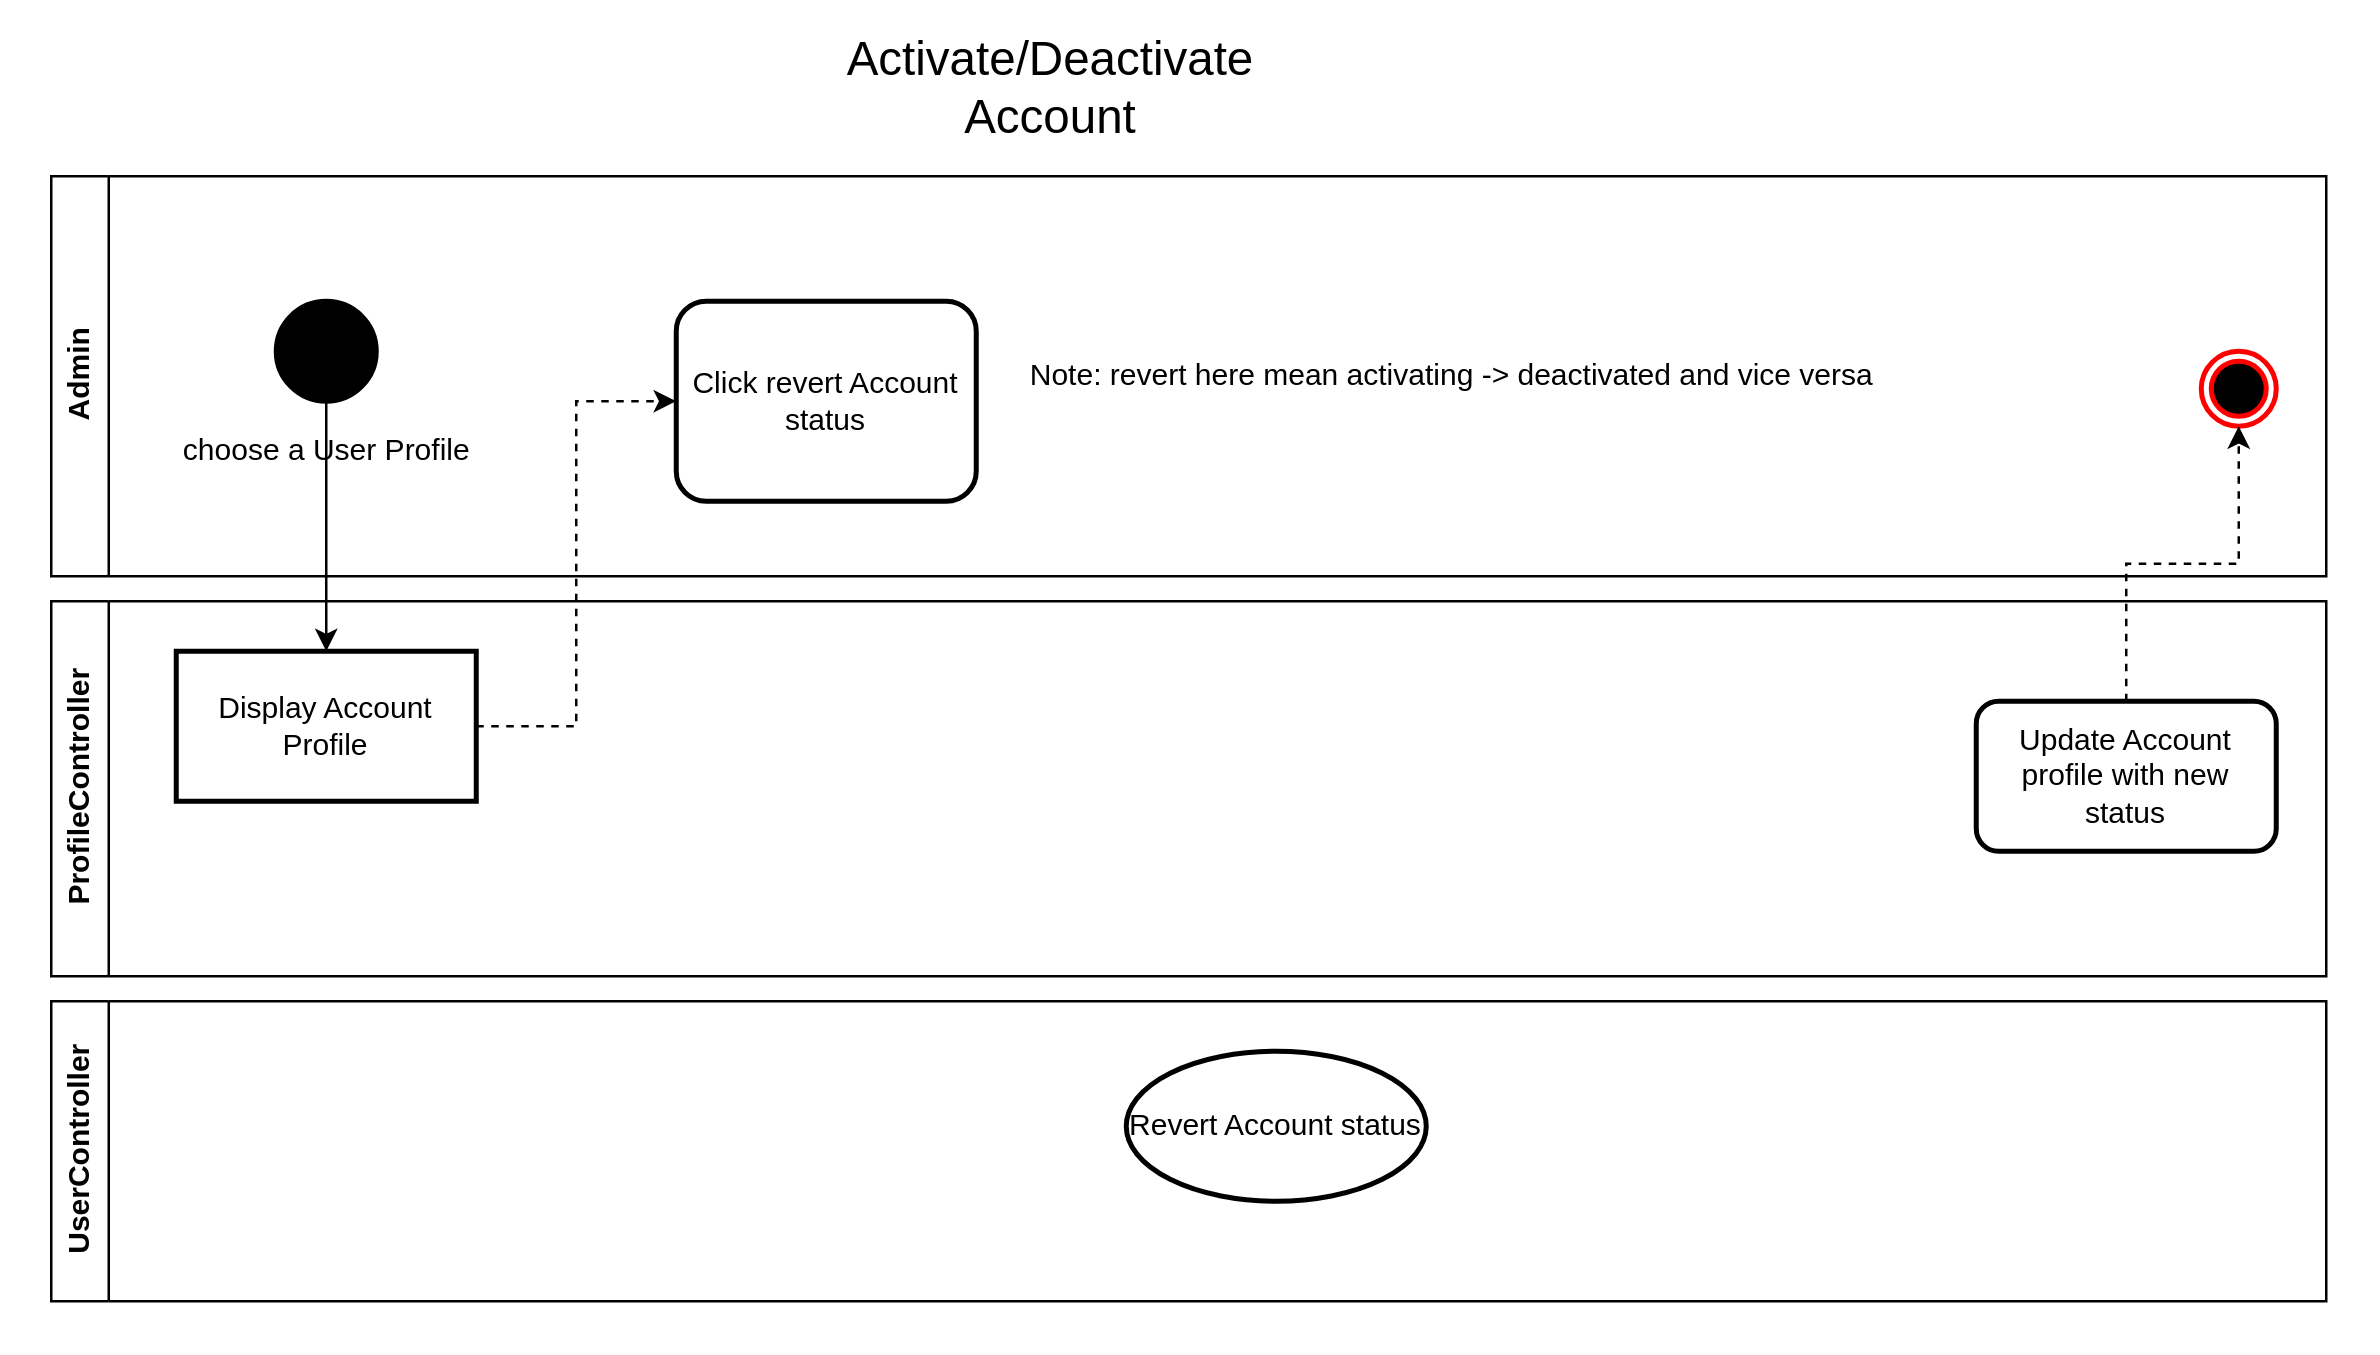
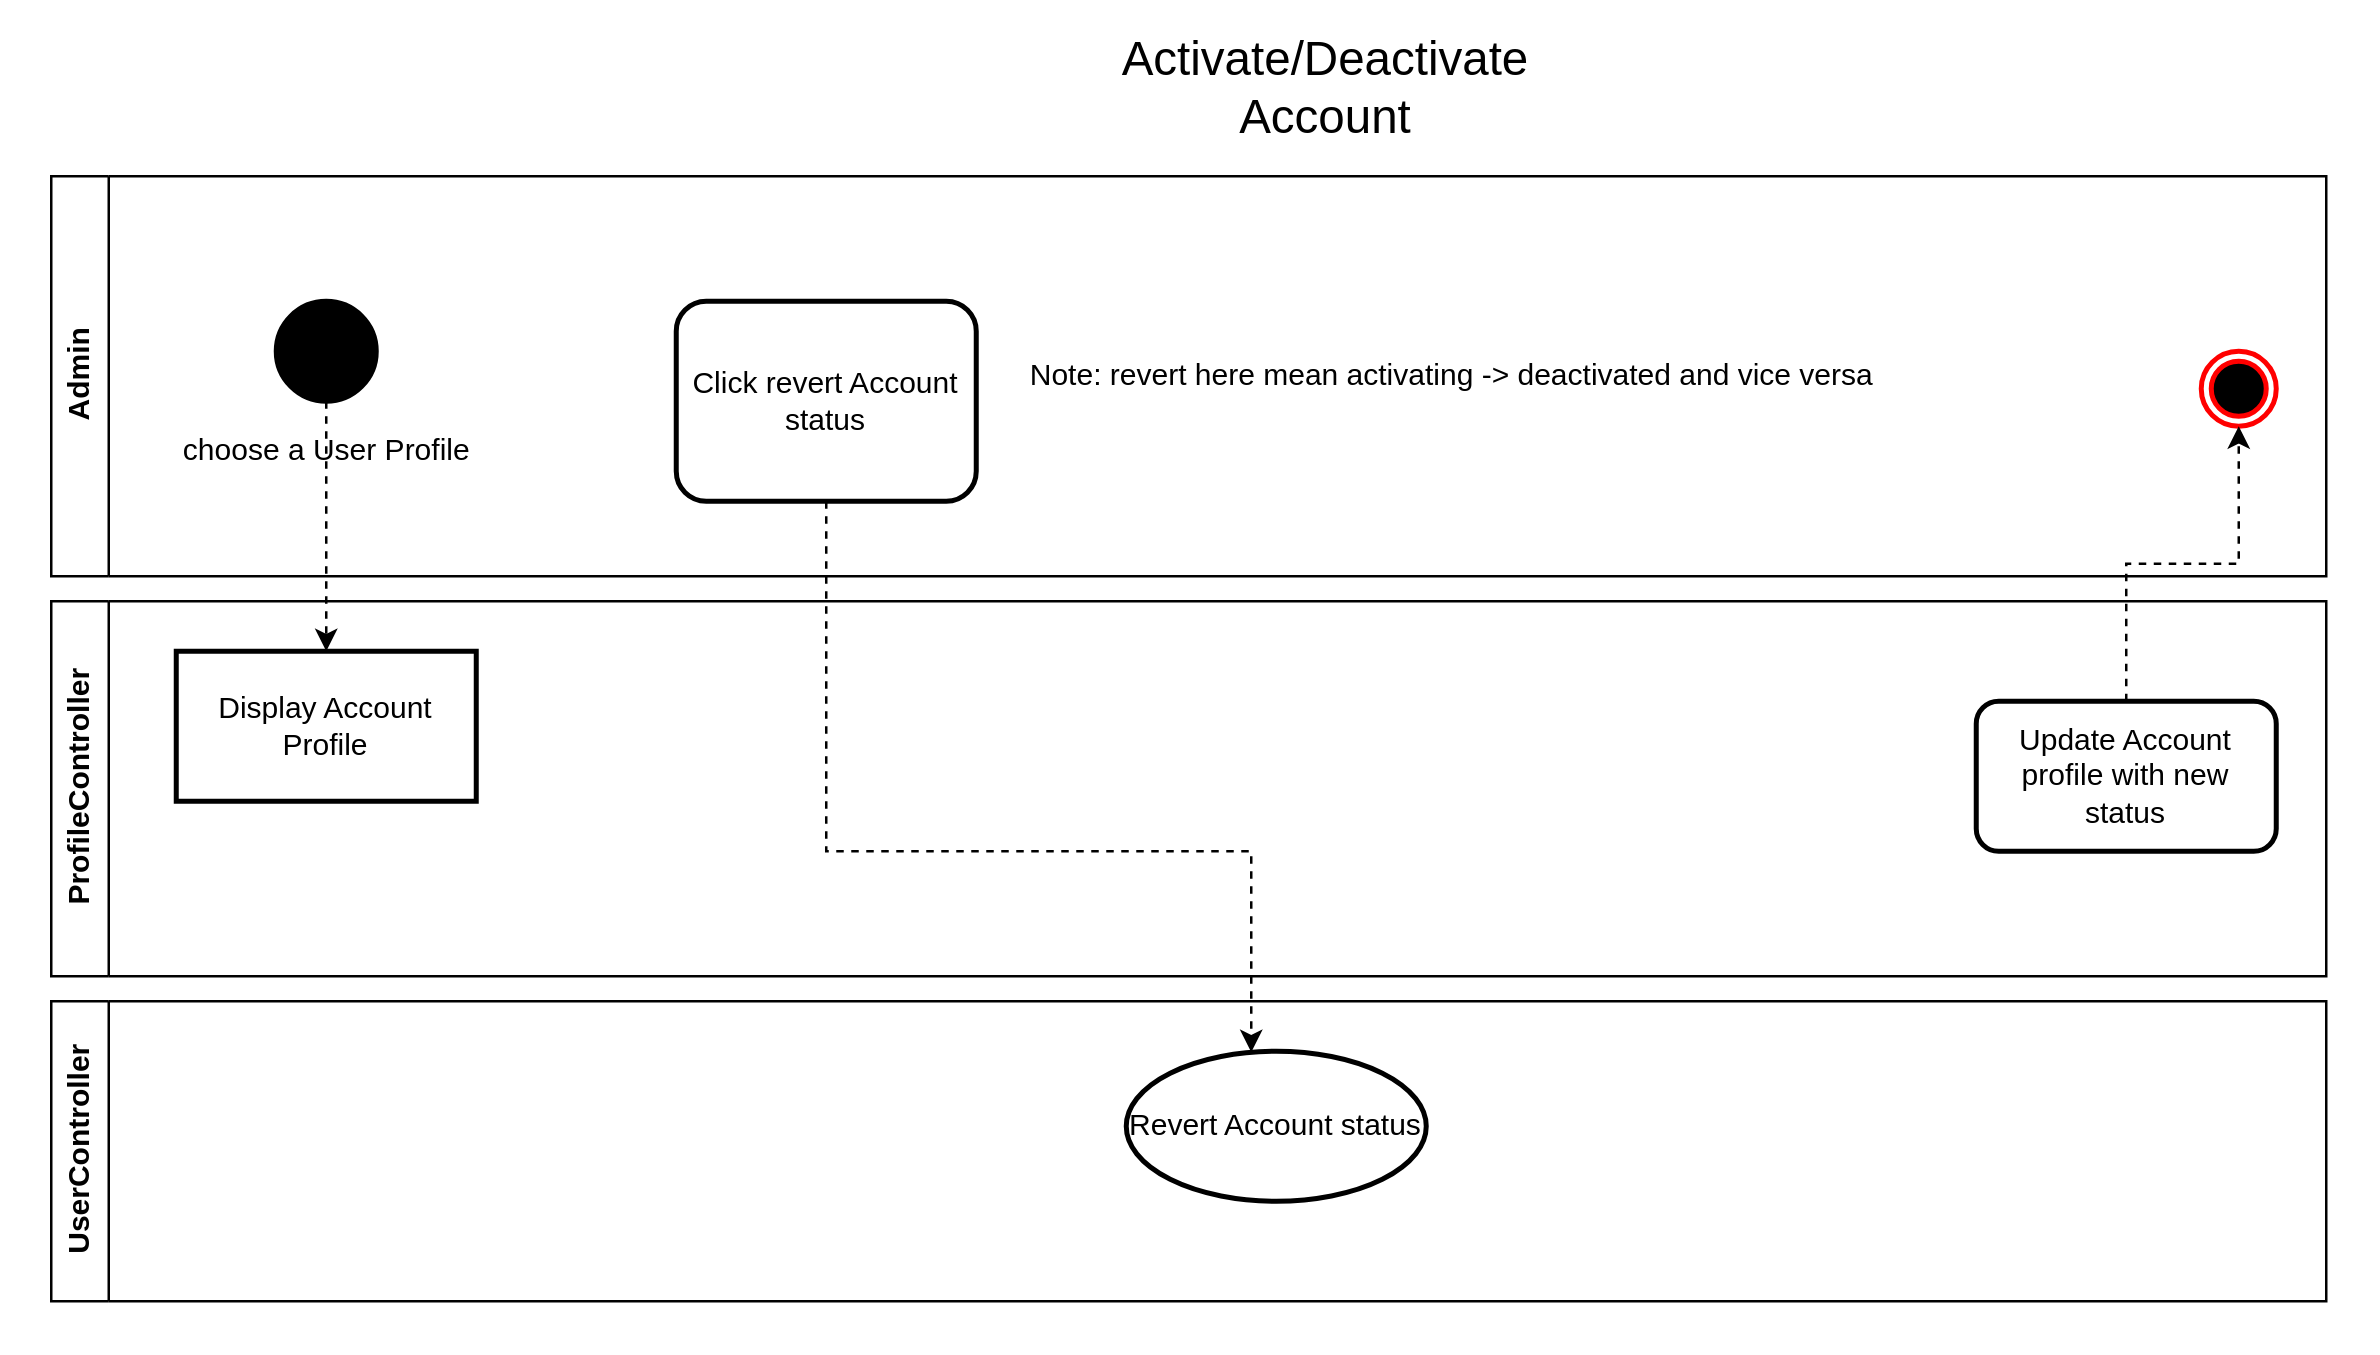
node "Activate/Deactivate Account": moved (1051, 89) -> (1326, 89)
edge "Display Account Profile" -> "Click revert Account status": removed
edge "choose a User Profile" -> "Display Account Profile": style solid -> dashed
edge "Click revert Account status" -> "Revert Account status": added
